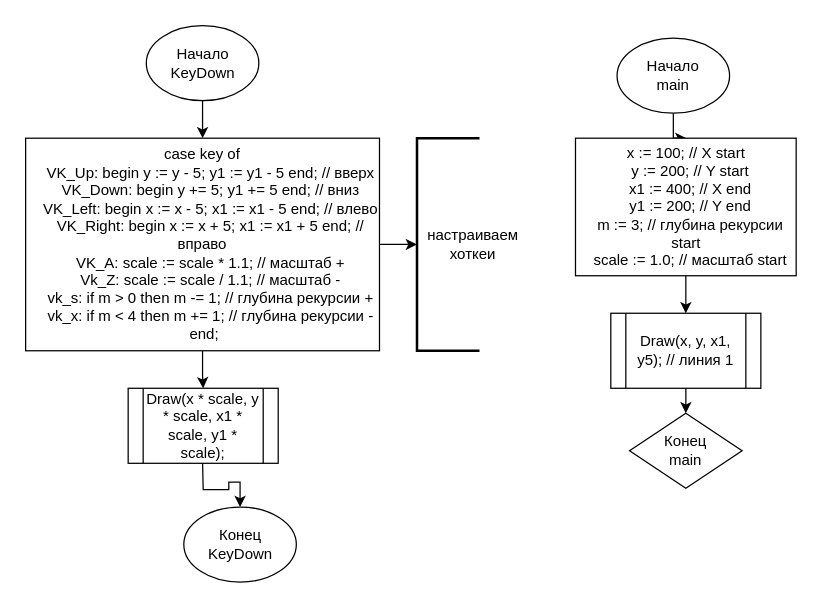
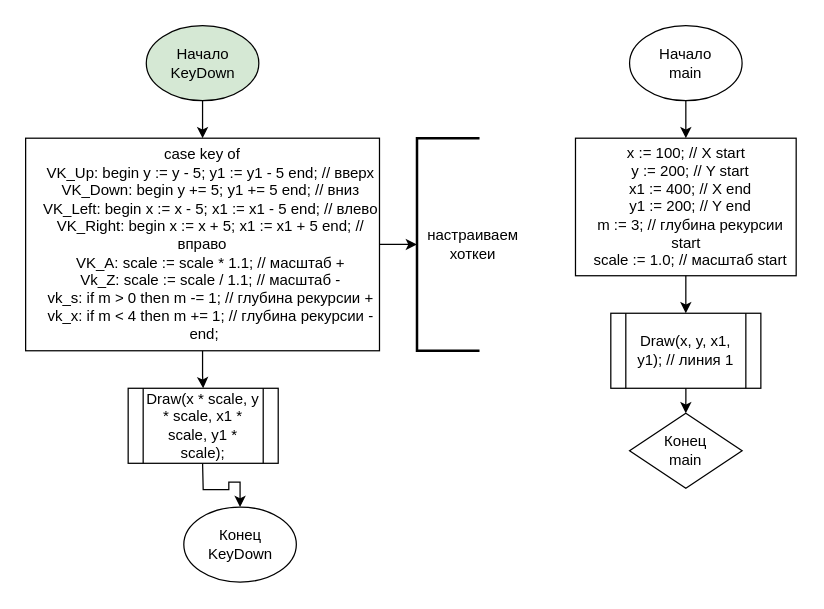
node "Начало KeyDown": fillcolor #ffffff -> #d5e8d4
node "Начало main": moved (673, 76) -> (686, 63)
node "Draw(x, y, x1, y5); // линия 1": label "Draw(x, y, x1, y5); // линия 1" -> "Draw(x, y, x1, y1); // линия 1"
